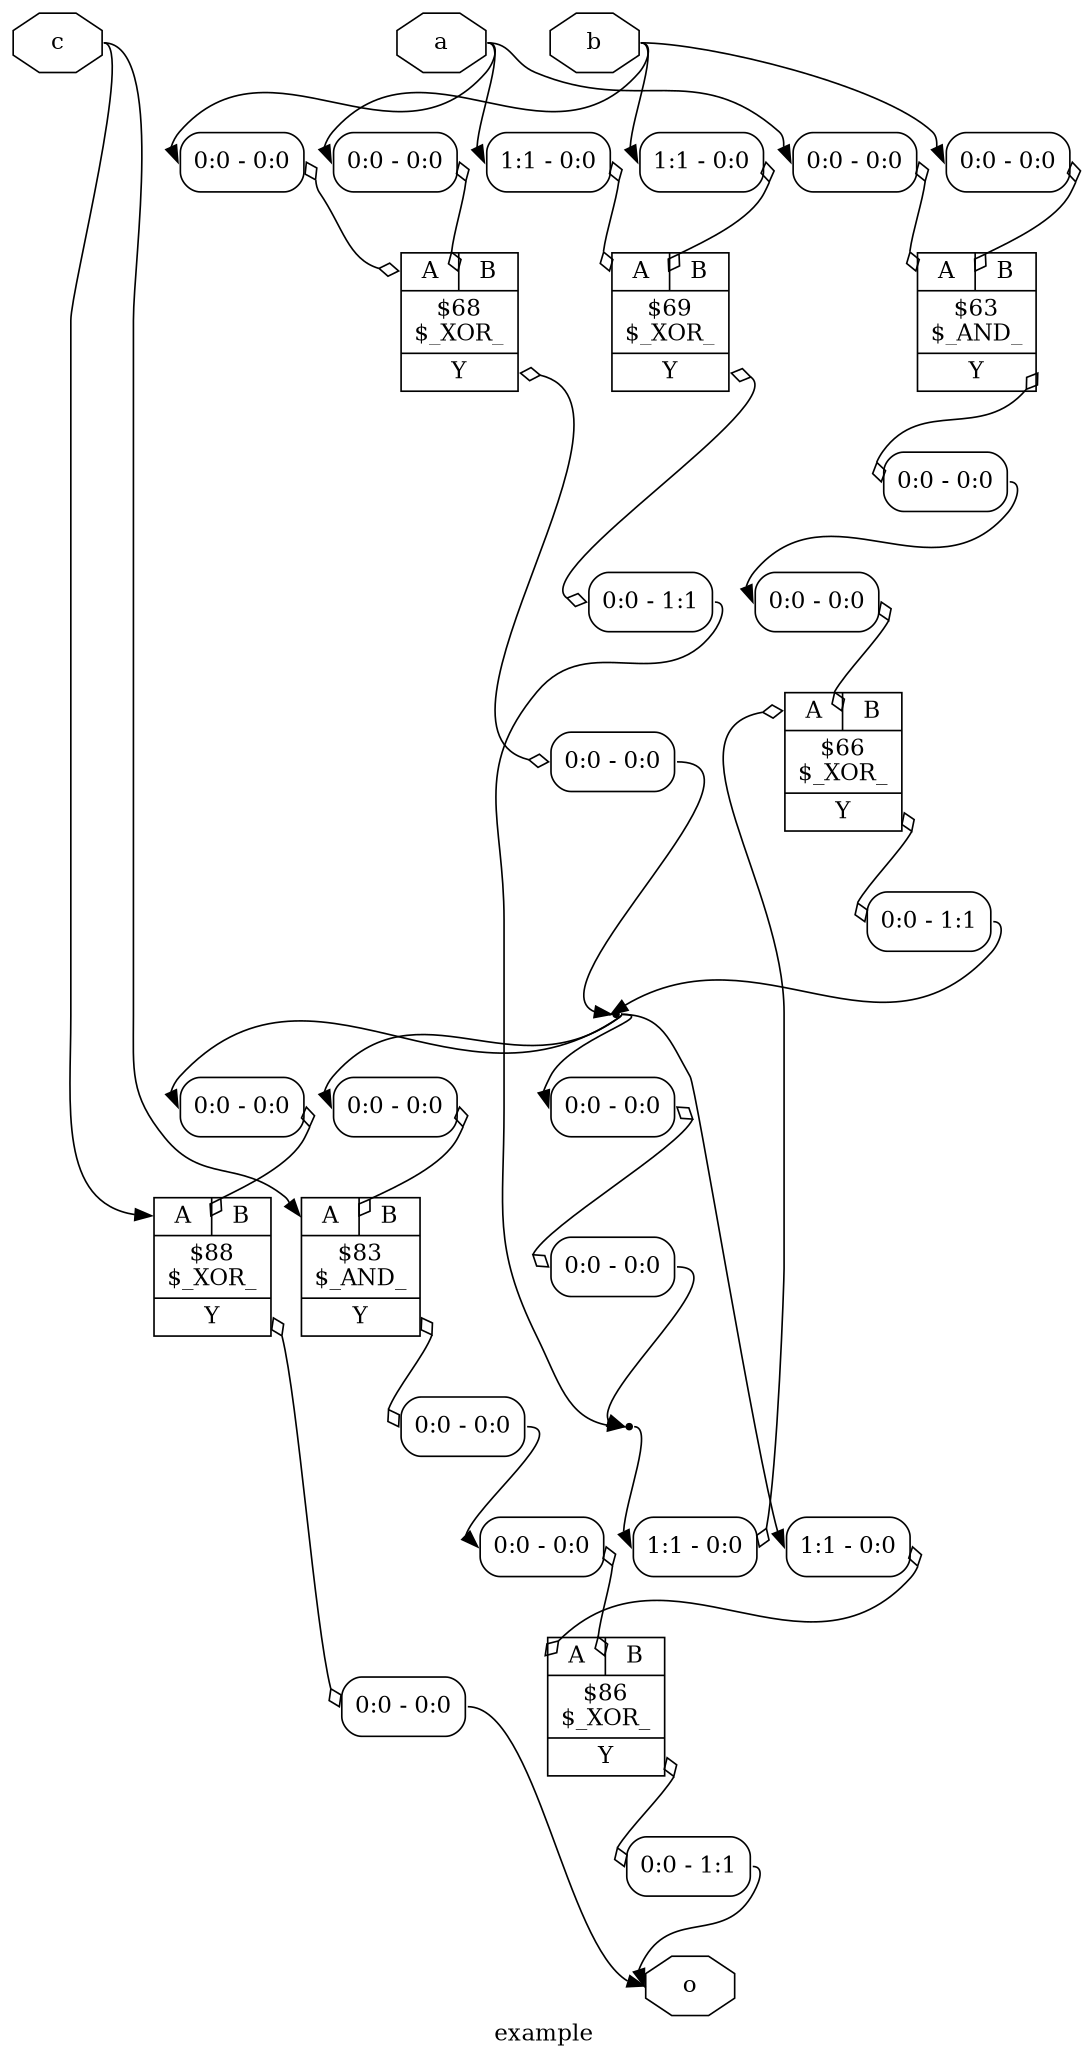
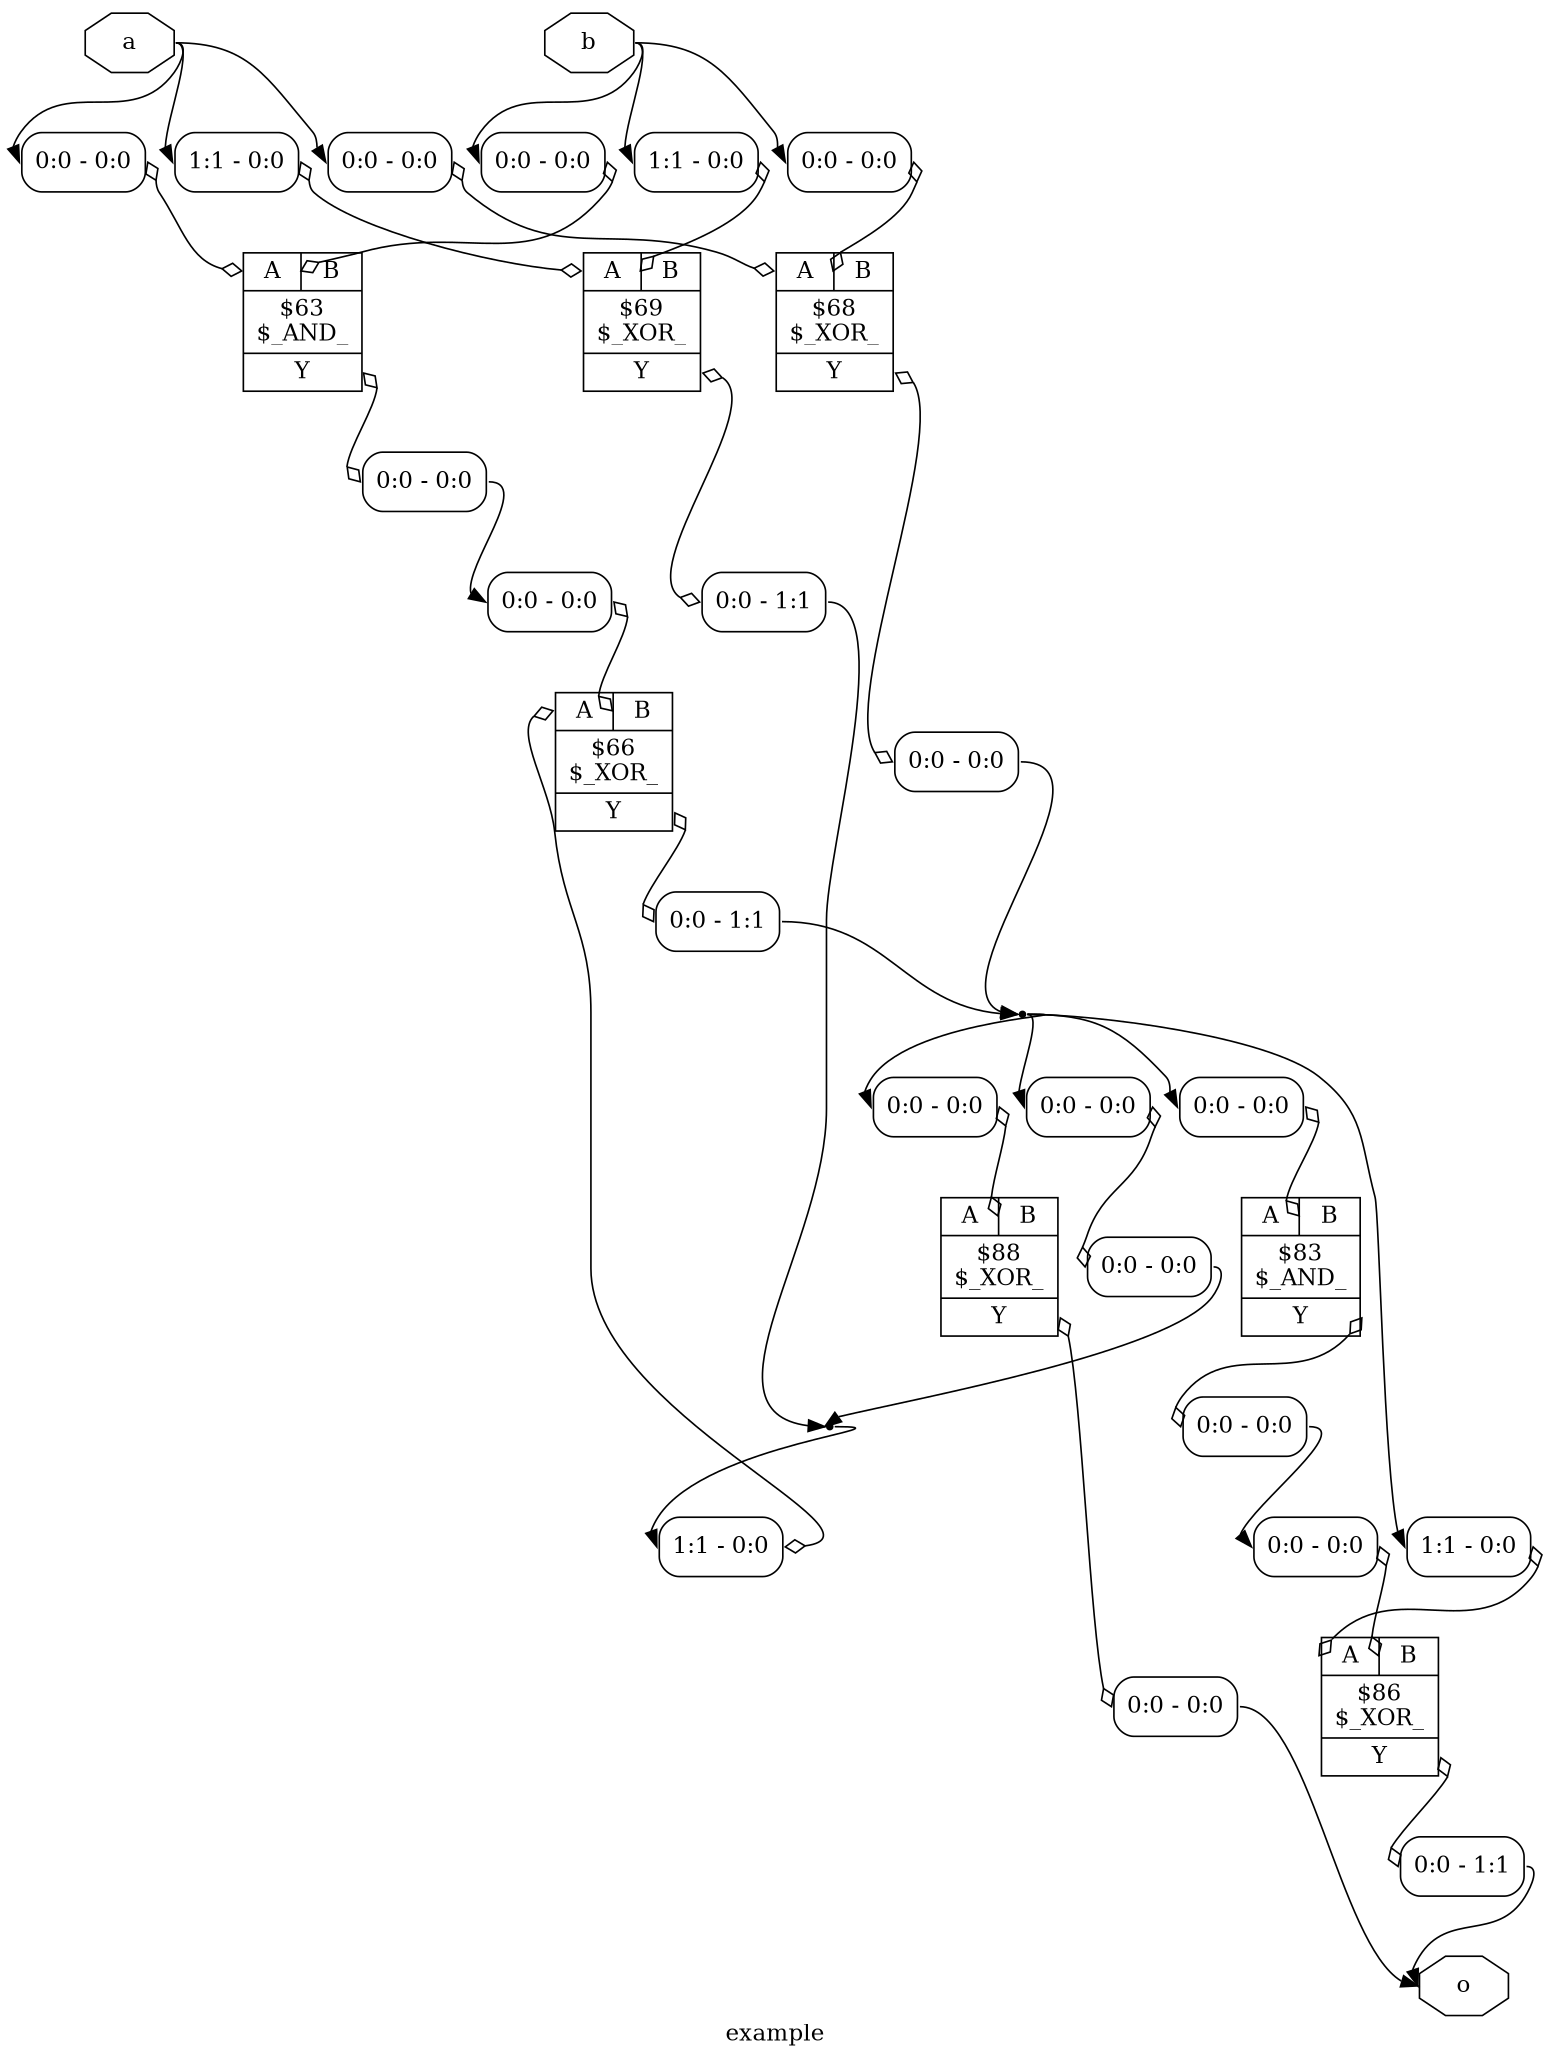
node "c": removed
